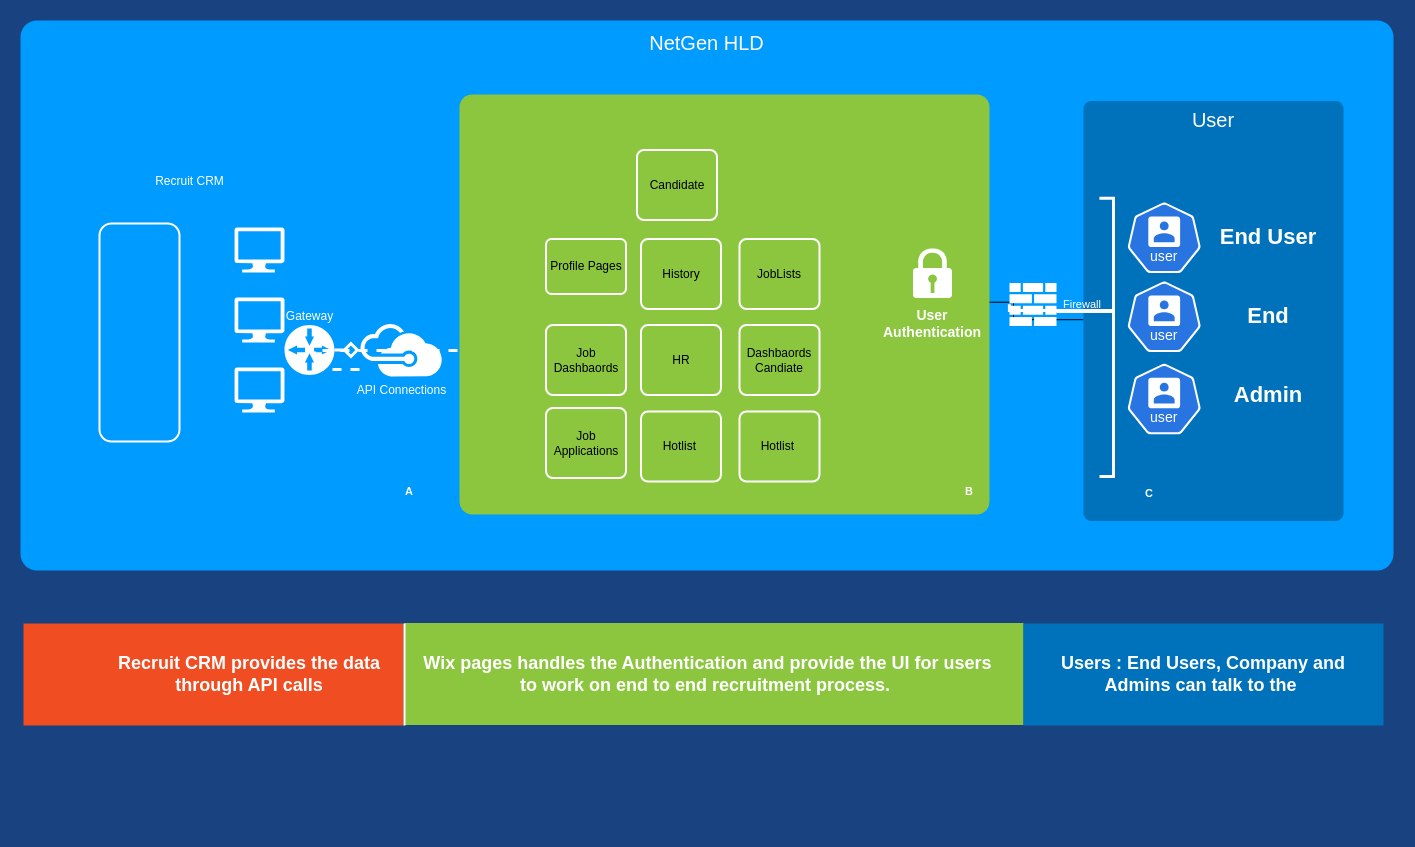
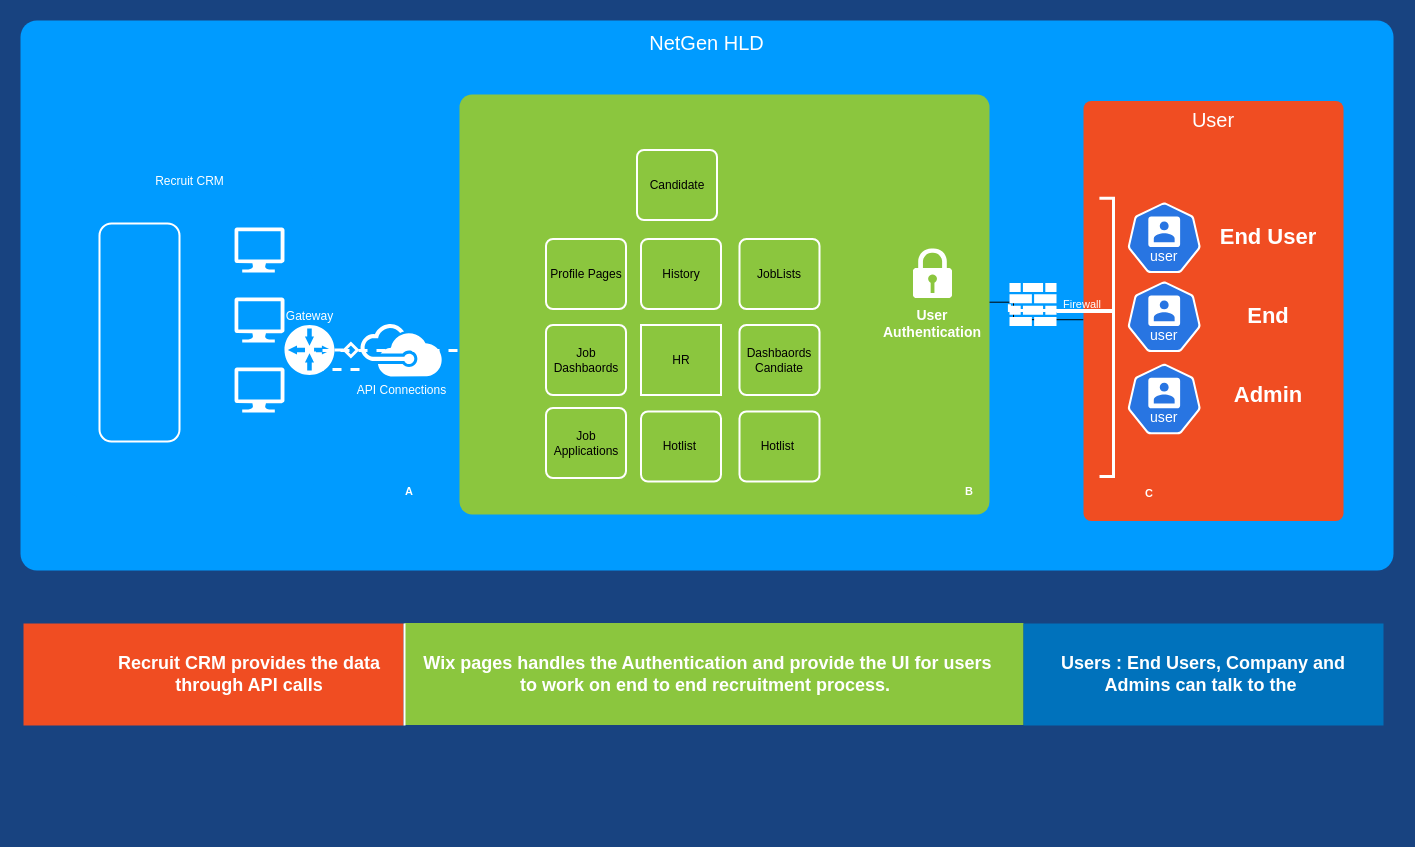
node "Profile Pages": size 80x55 -> 80x70
node "User": fillcolor #0072bc -> #f04d22
node "HR": shape rounded rectangle -> rectangle
